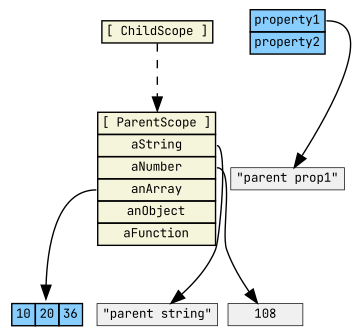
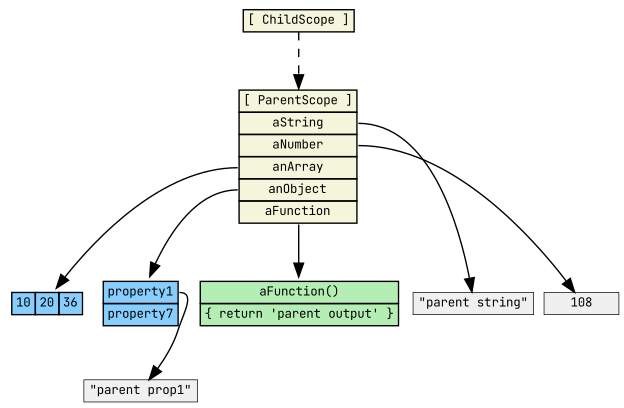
node "property1": text "property2" -> "property7"
edge "[ ParentScope ]" -> "property1": added
node "aFunction()": added
